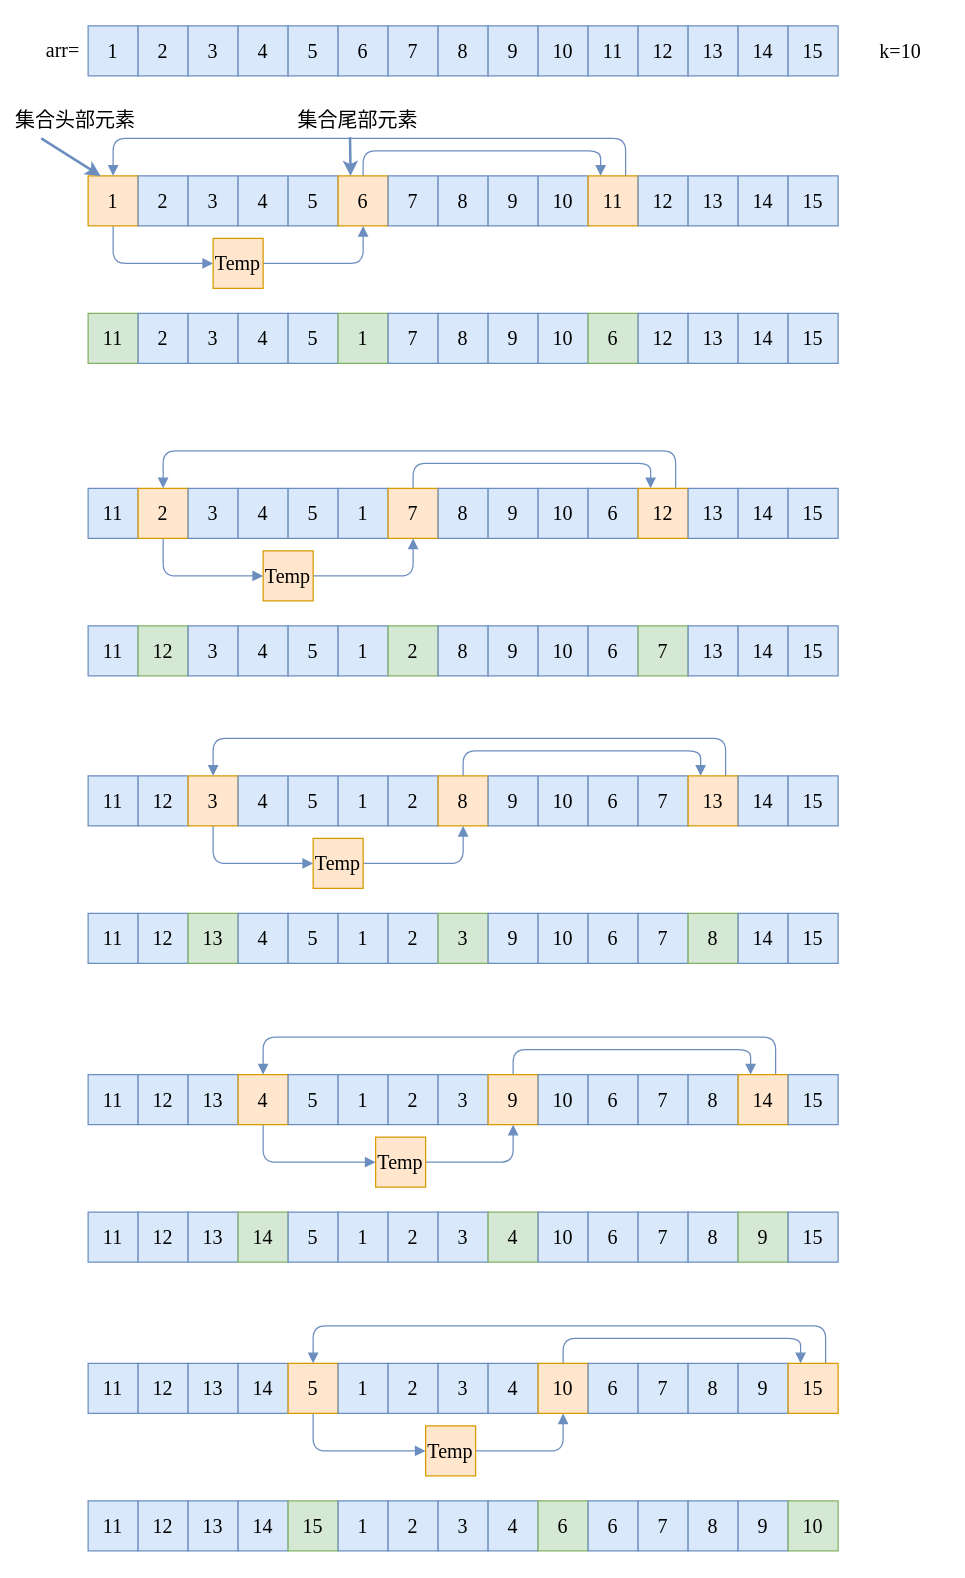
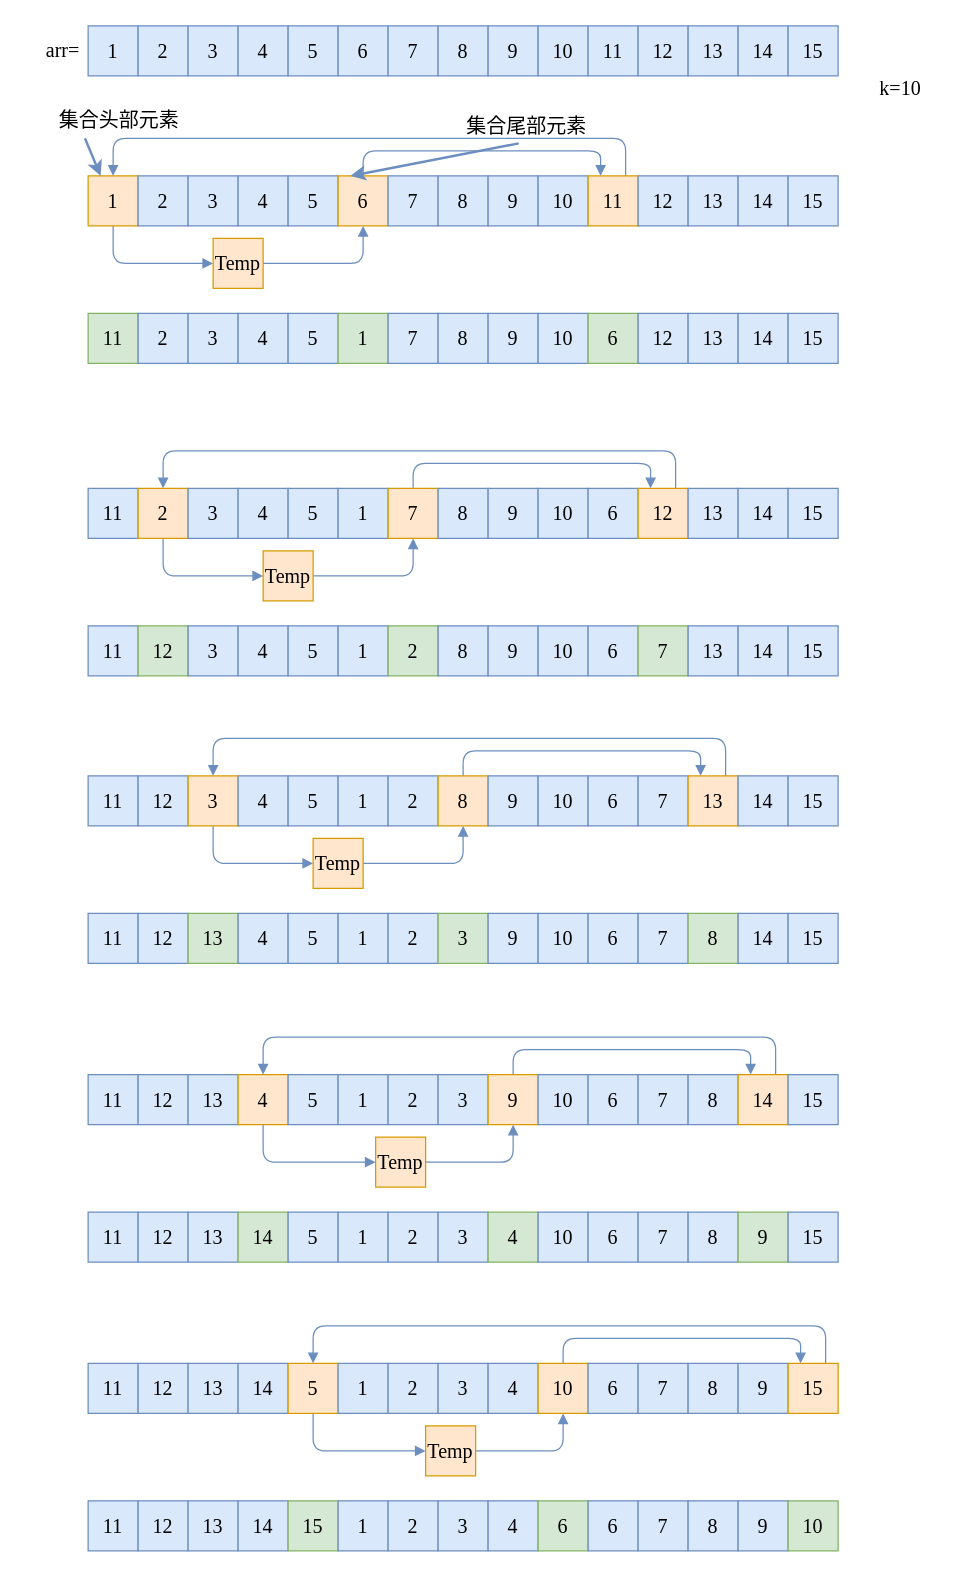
node "k=10": moved (901, 51) -> (901, 88)
node "集合头部元素": moved (76, 119) -> (119, 119)
node "集合尾部元素": moved (358, 119) -> (527, 126)
